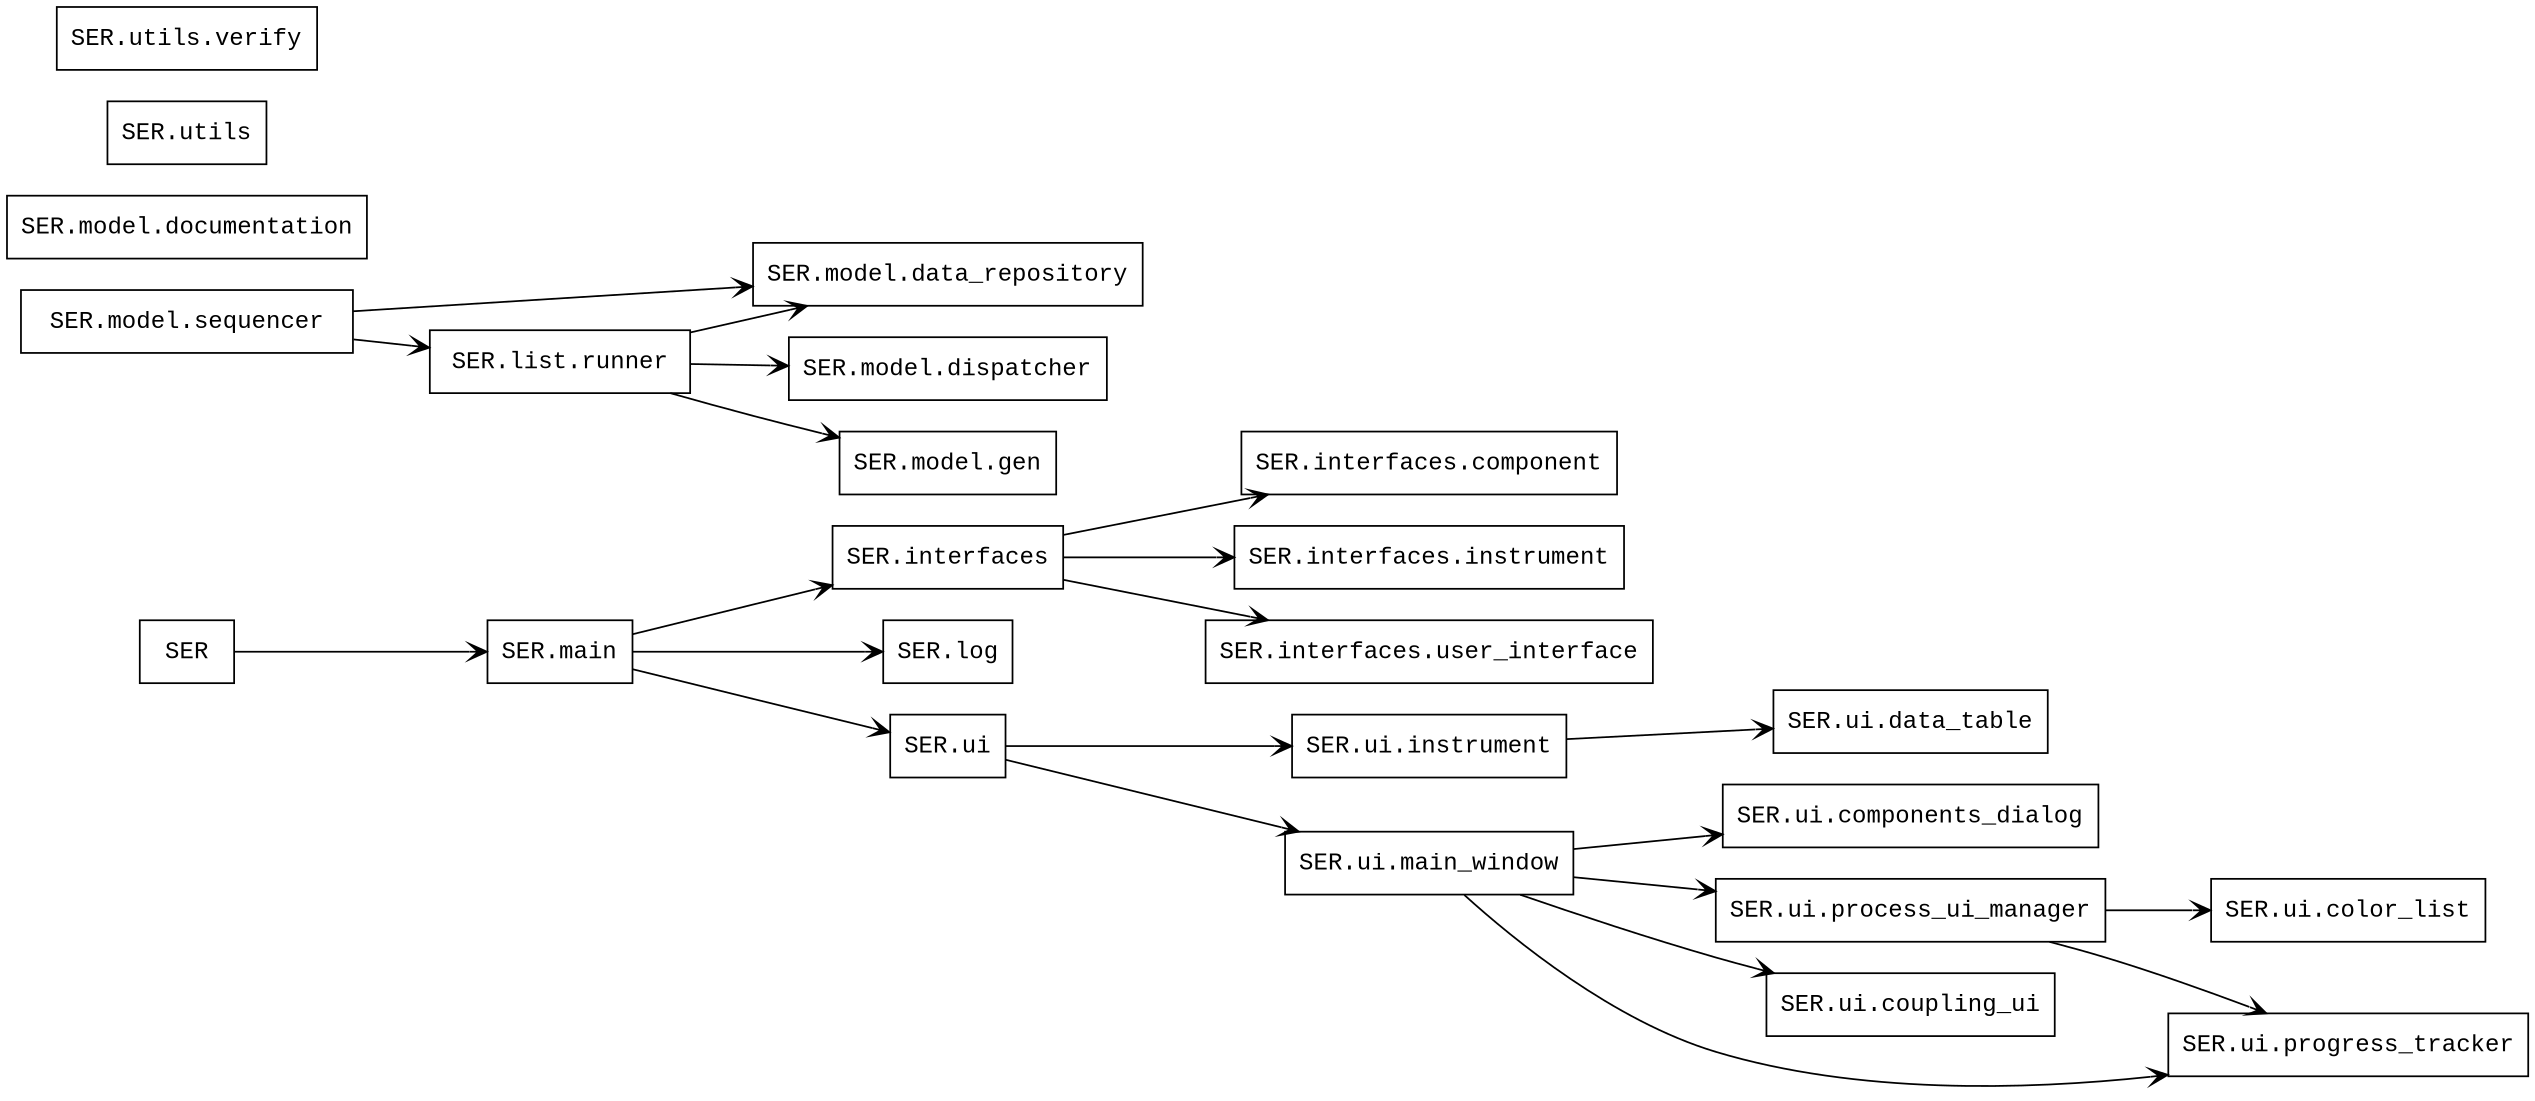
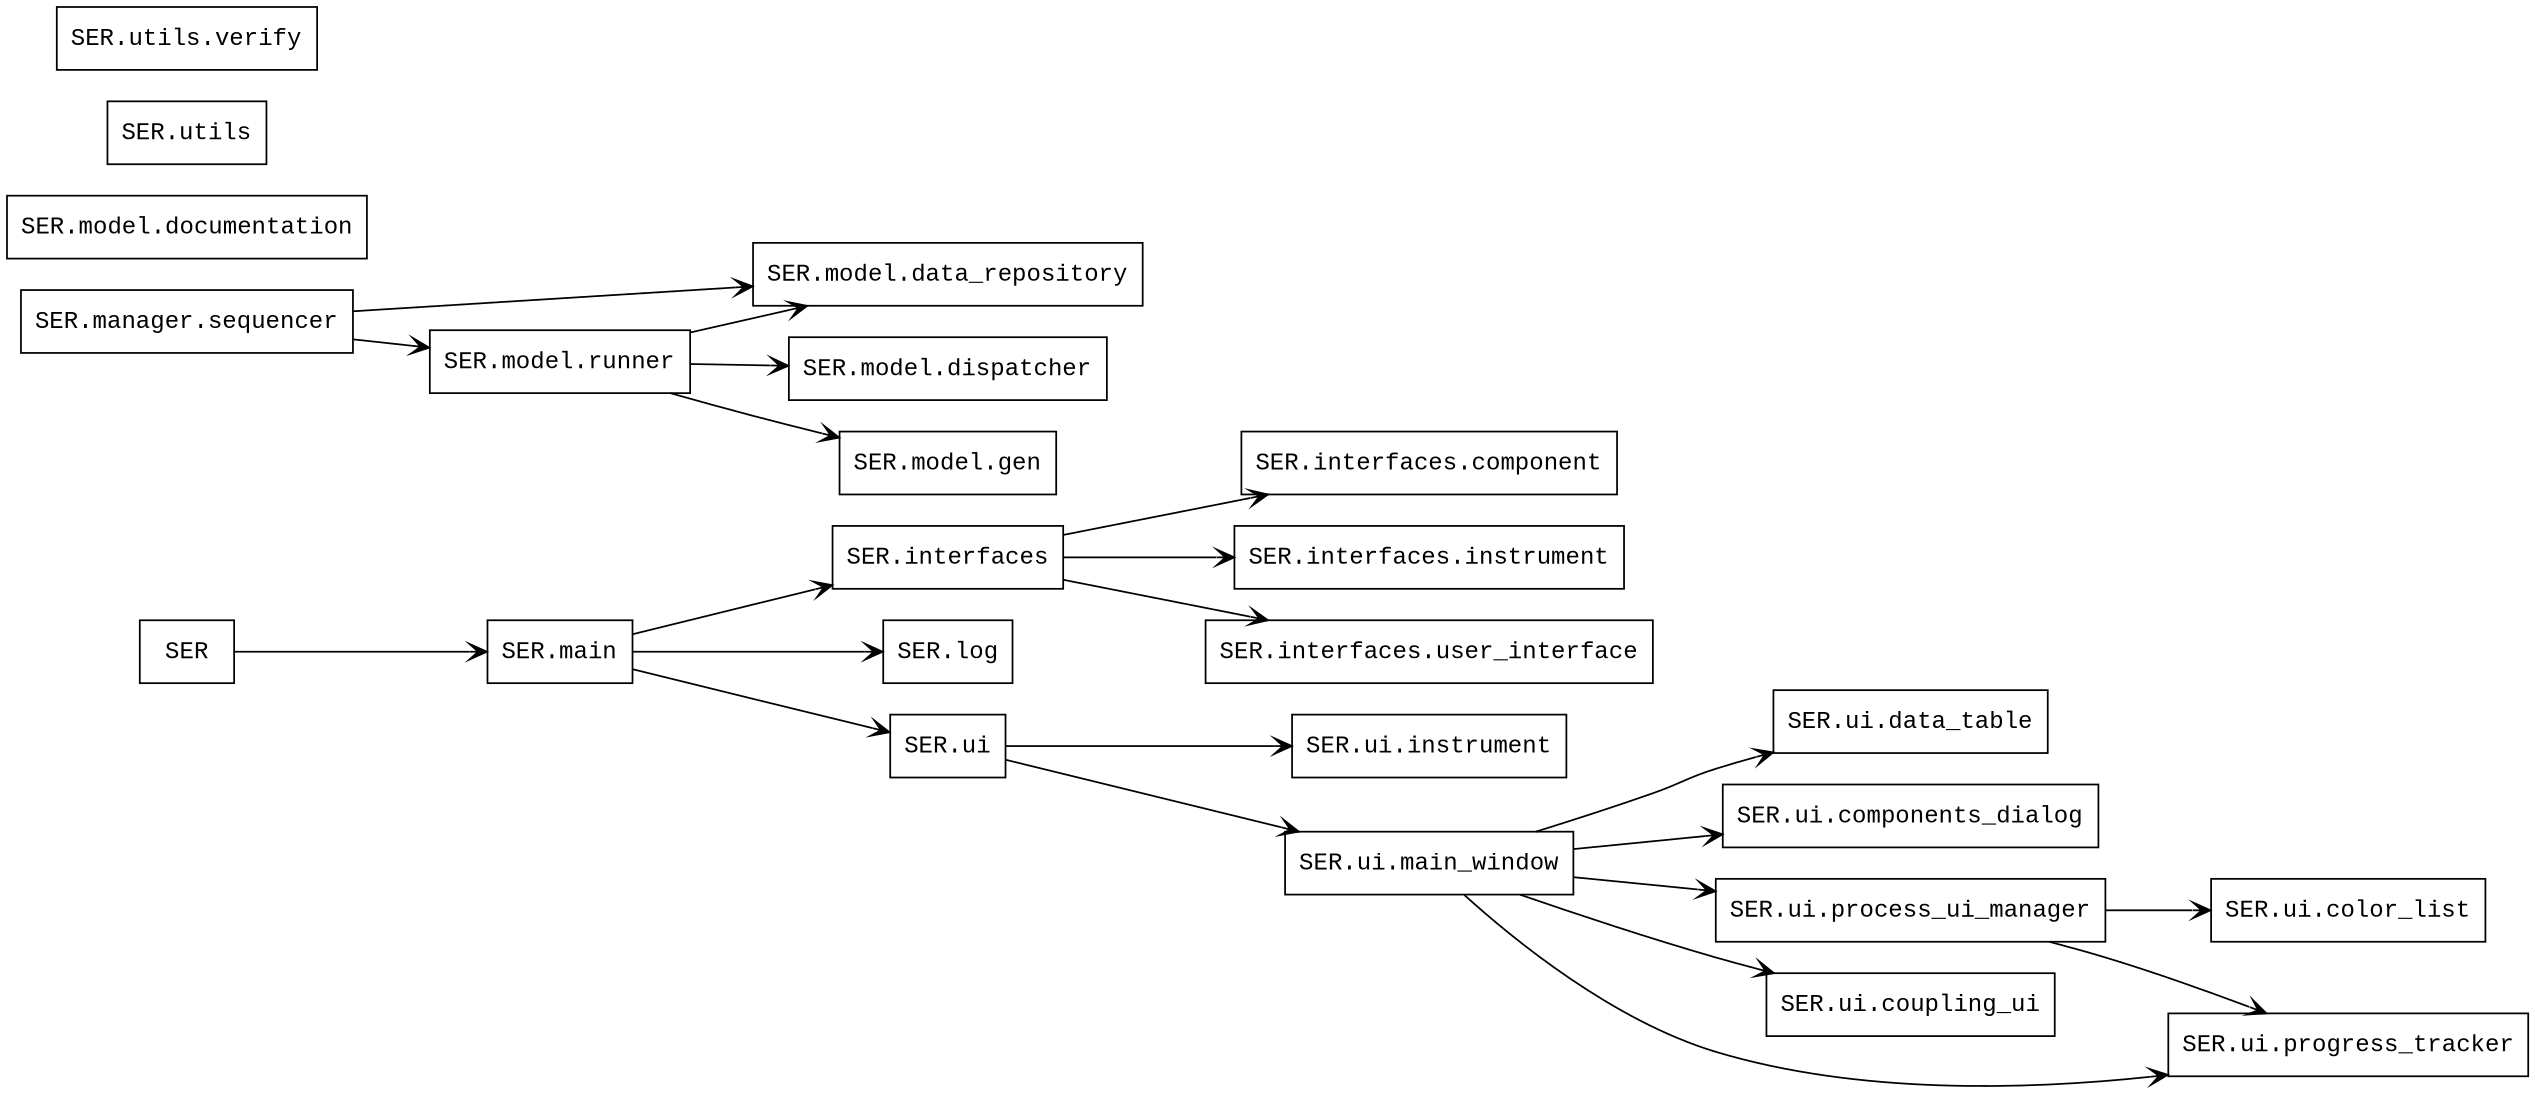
node "SER.model.sequencer": label "SER.model.sequencer" -> "SER.manager.sequencer"
node "SER.list.runner": label "SER.list.runner" -> "SER.model.runner"
edge "SER.ui.instrument" -> "SER.ui.data_table": now "SER.ui.main_window" -> "SER.ui.data_table"
